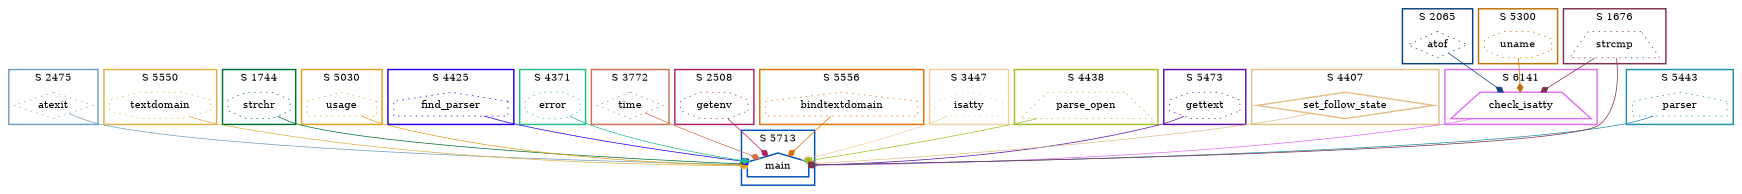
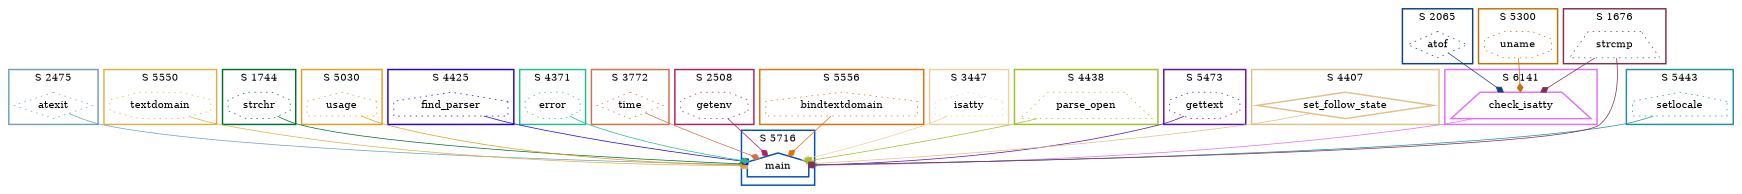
node "parser": label "parser" -> "setlocale"
cluster "S 5713": label "S 5713" -> "S 5716"
